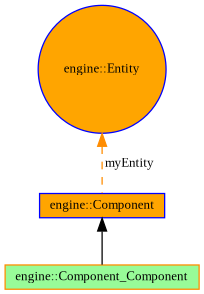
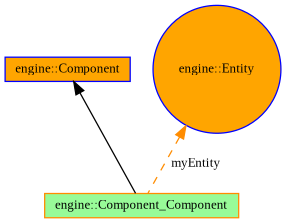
edge "engine::Component" -> "engine::Entity": now "engine::Component_Component" -> "engine::Entity"
